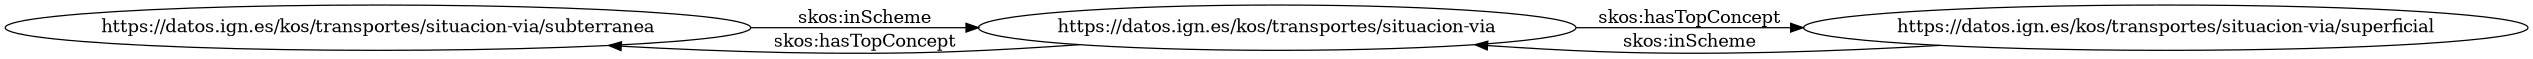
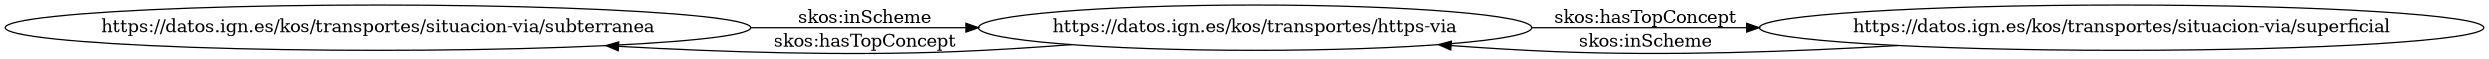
node "https://datos.ign.es/kos/transportes/situacion-via": label "https://datos.ign.es/kos/transportes/situacion-via" -> "https://datos.ign.es/kos/transportes/https-via"
